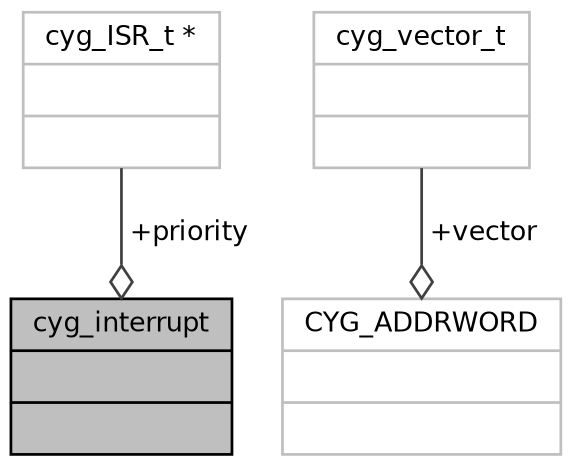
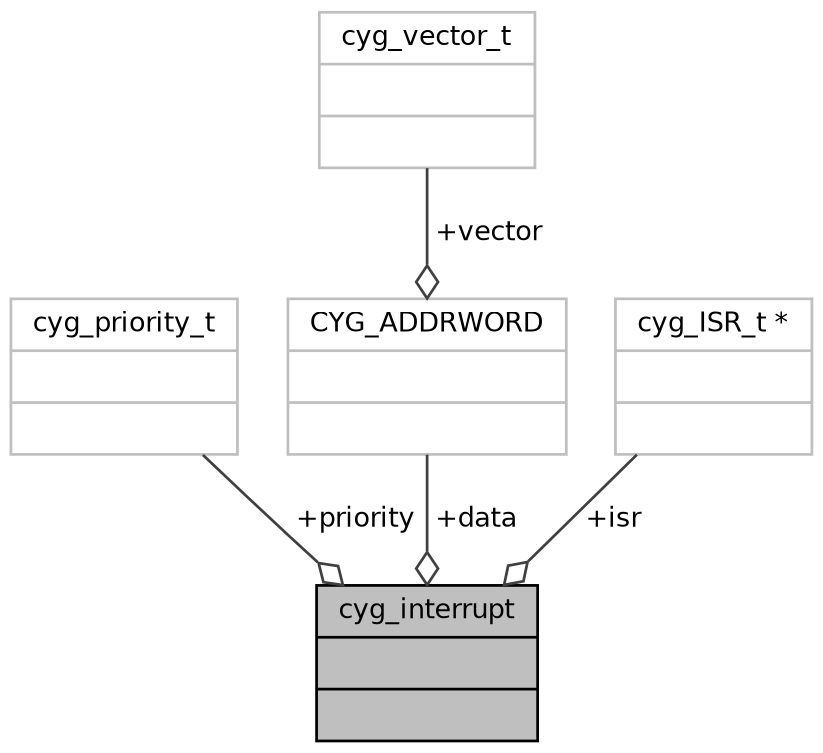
edge "cyg_ISR_t *" -> "cyg_interrupt": label " +priority" -> " +isr"
node "cyg_priority_t": added
edge "CYG_ADDRWORD" -> "cyg_interrupt": added, label "+data"
